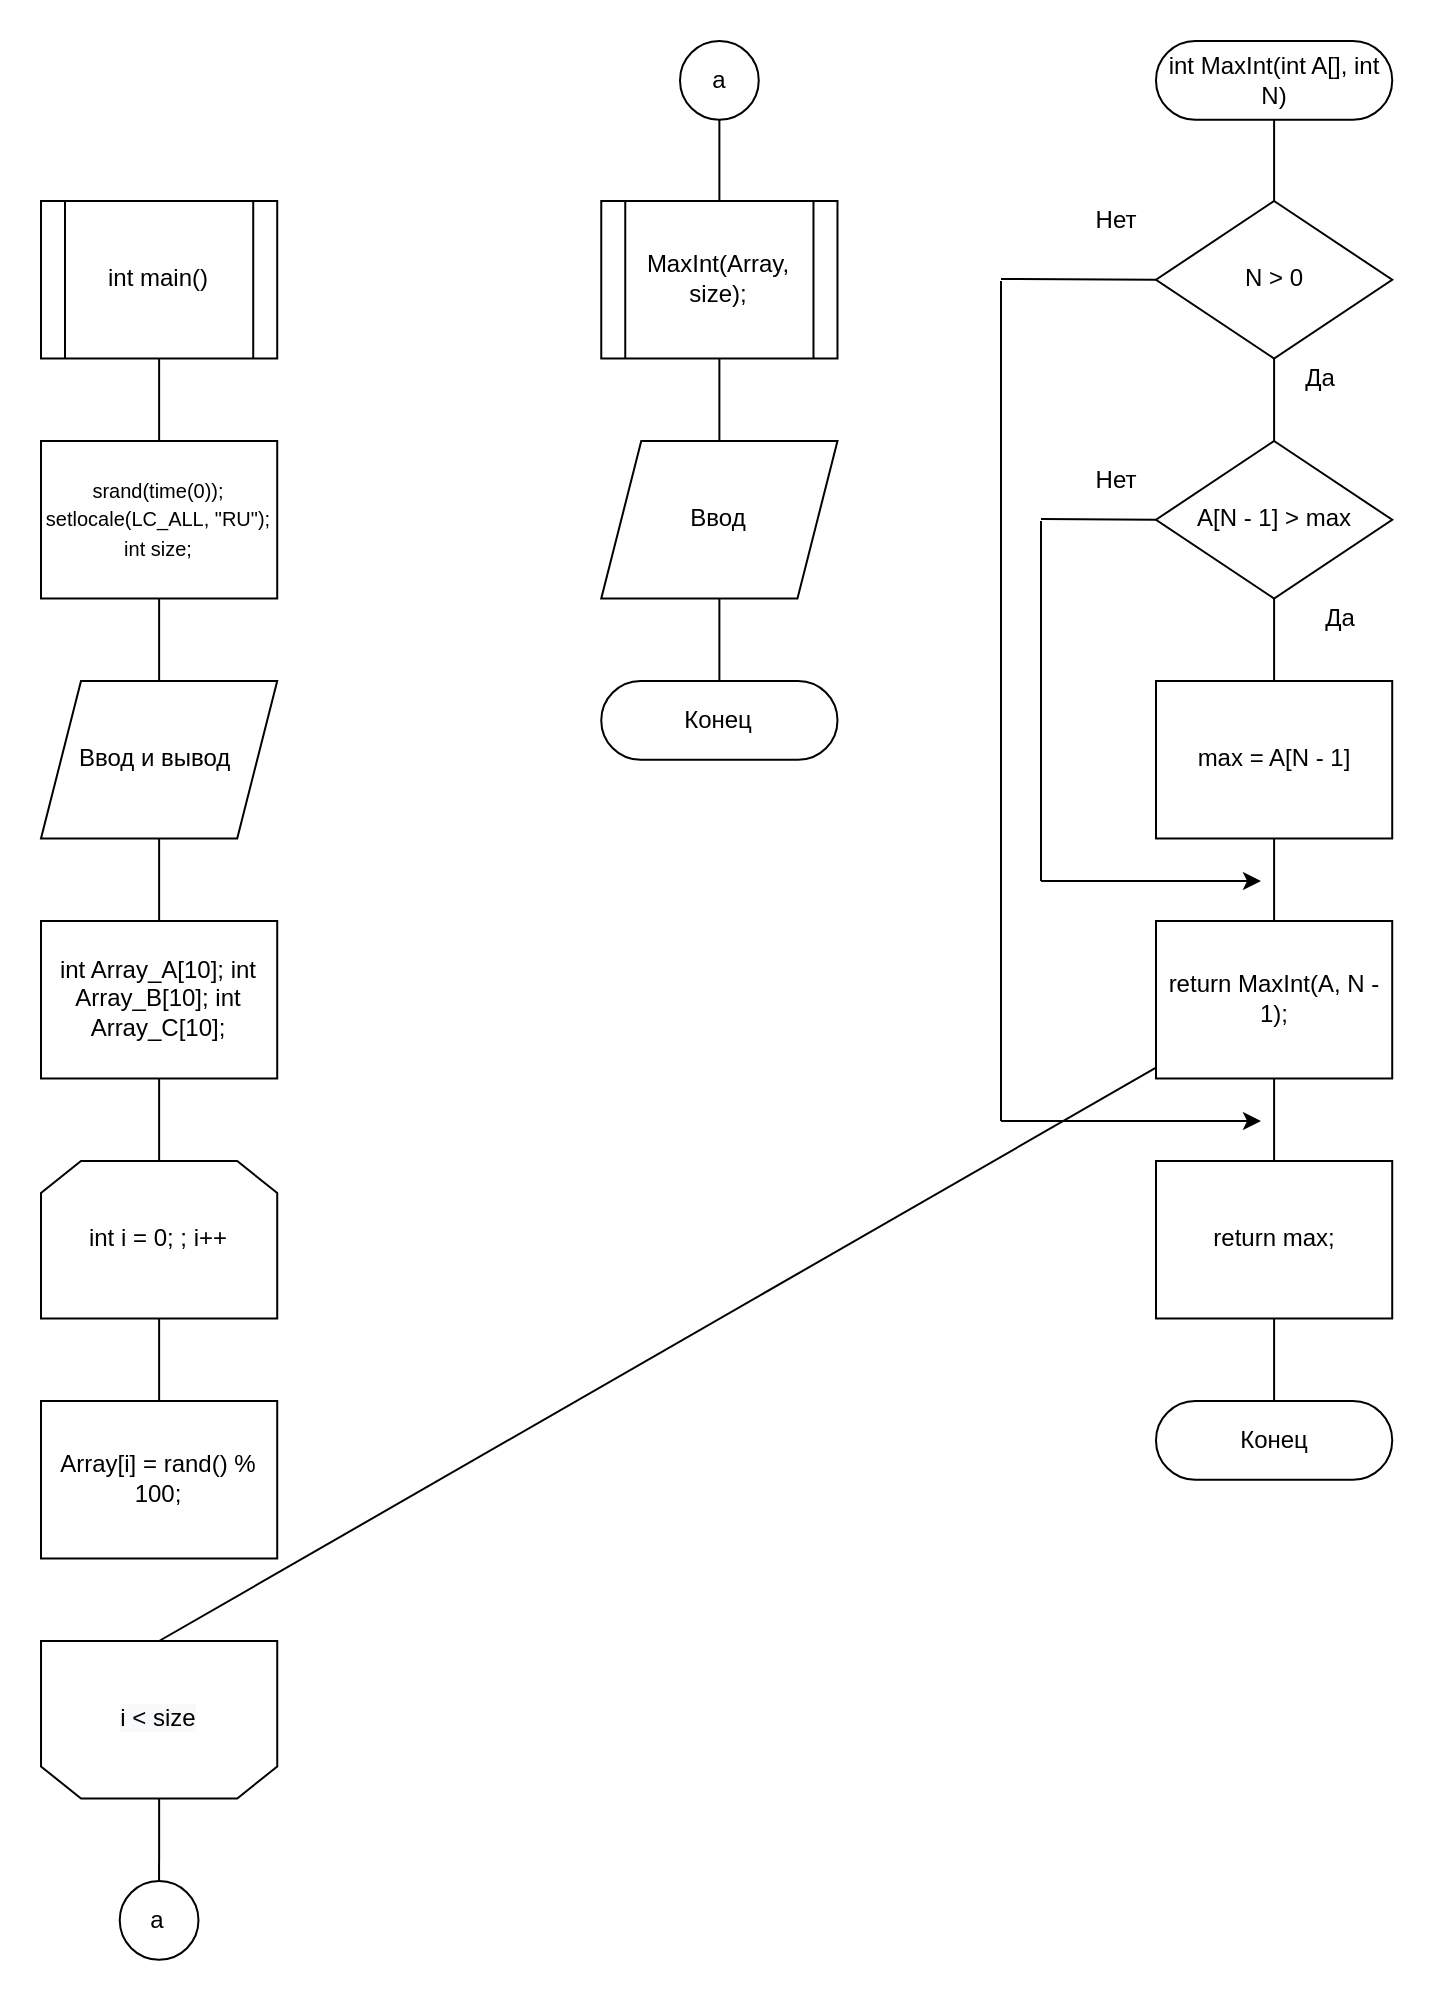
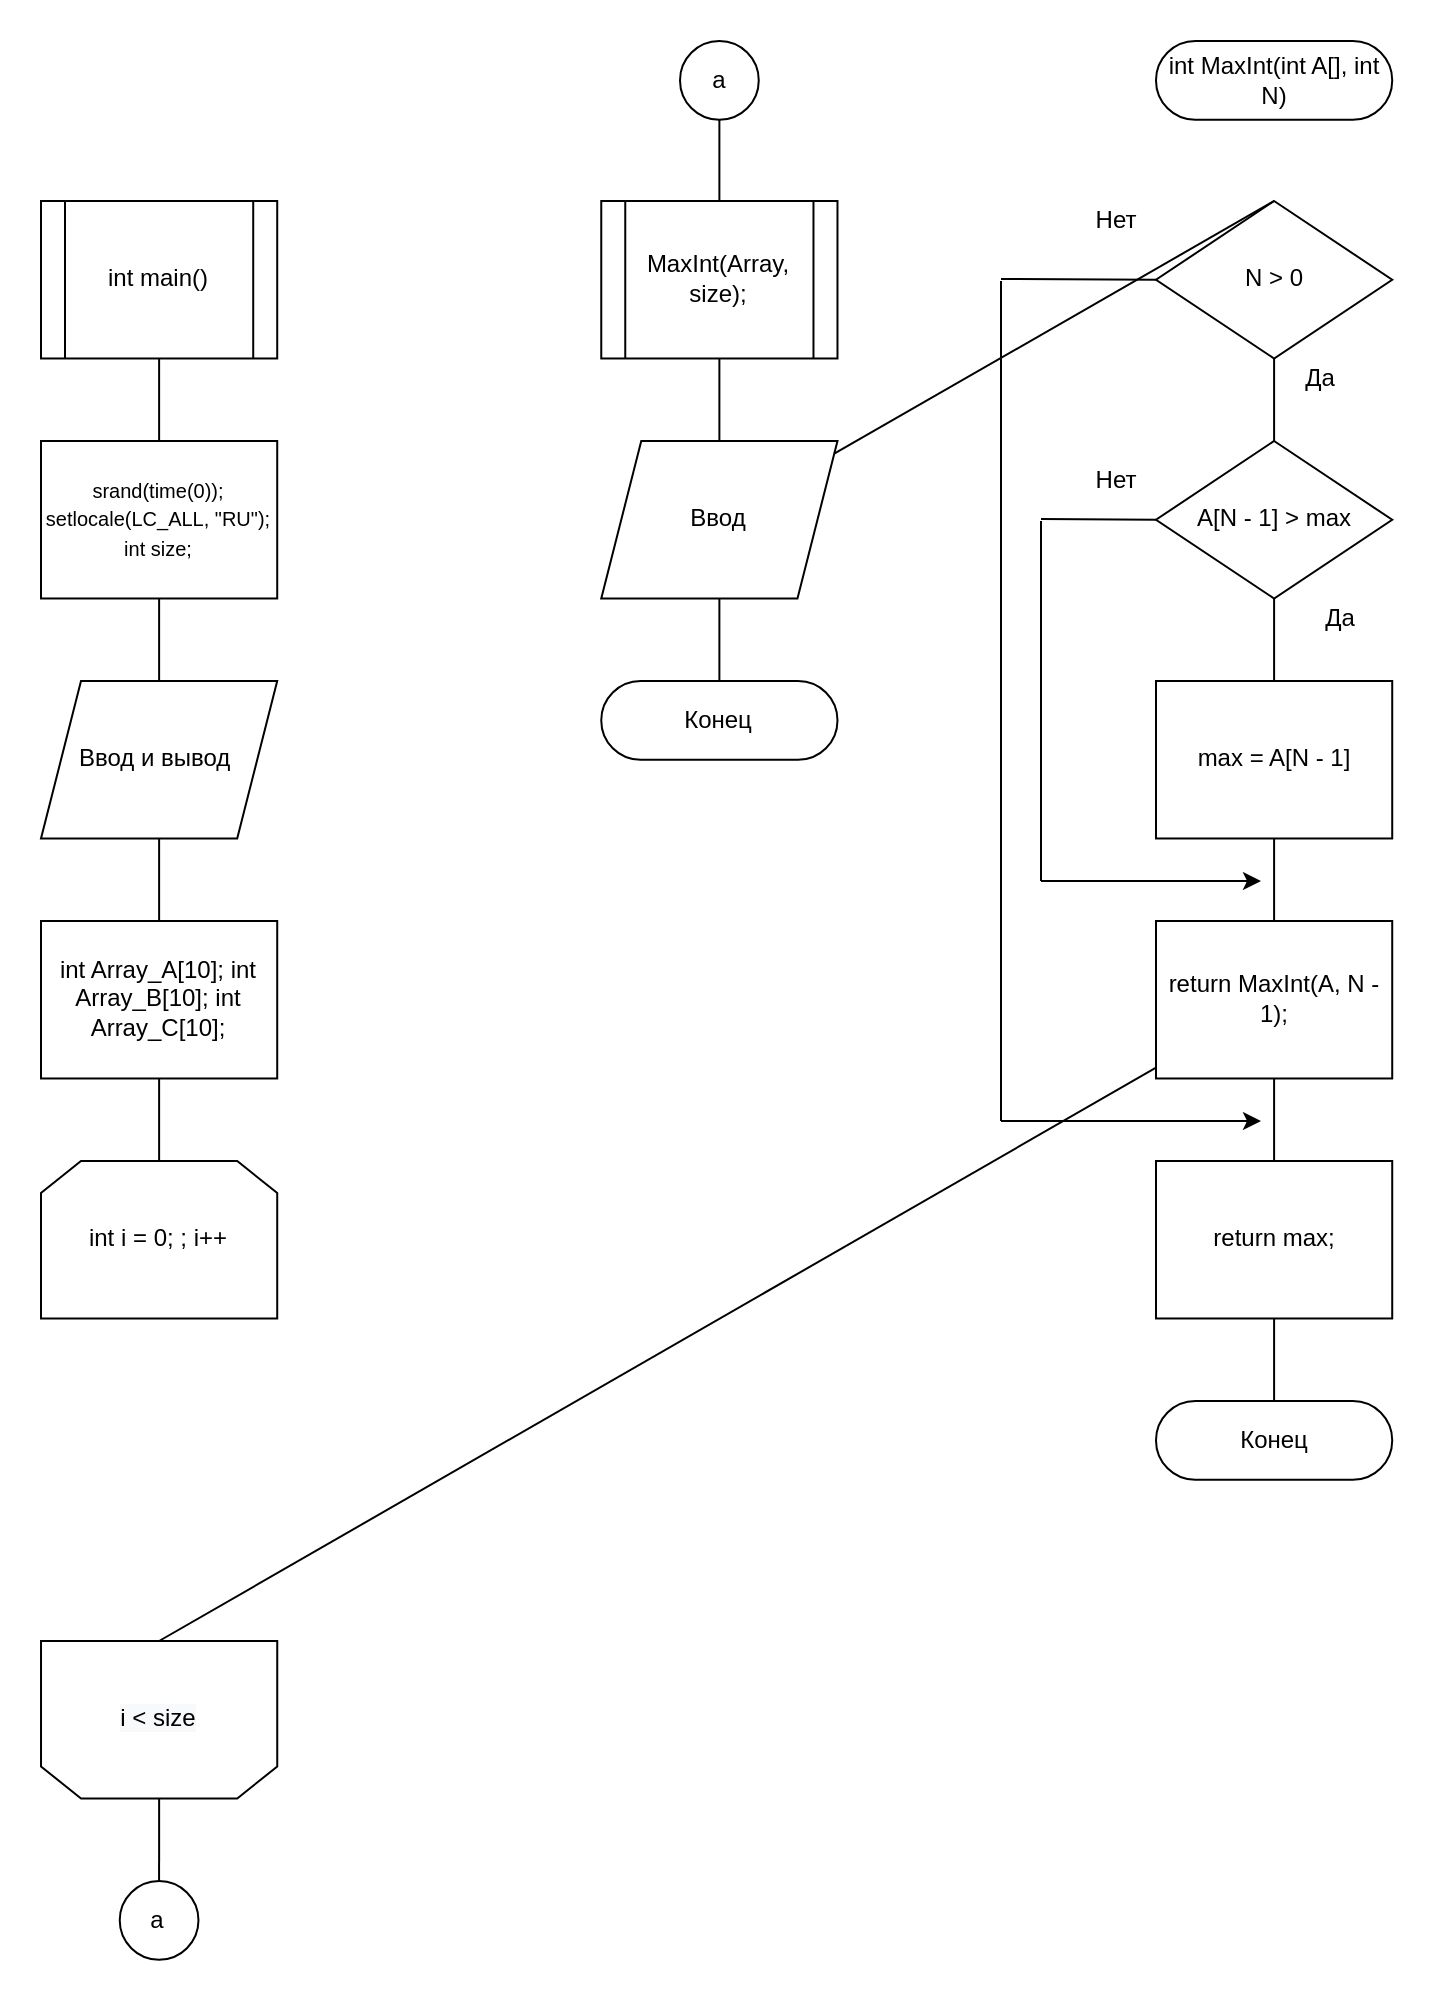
edge "int MaxInt(int A[], int N)" -- "N > 0": now "Ввод" -- "N > 0"
edge "int i = 0; ; i++" -- "Array[i] = rand() % 100;": removed
node "Array[i] = rand() % 100;": removed
